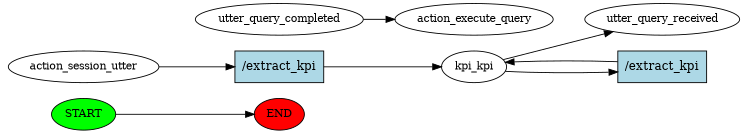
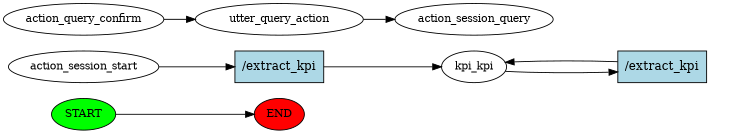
node "action_query_confirm": added
node "utter_query_completed": label "utter_query_completed" -> "utter_query_action"
node "action_execute_query": label "action_execute_query" -> "action_session_query"
node "utter_query_received": removed
node "action_session_utter": label "action_session_utter" -> "action_session_start"
